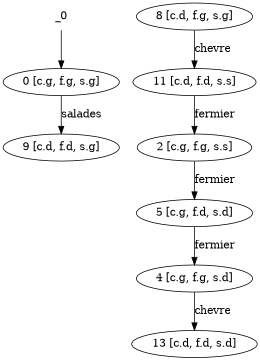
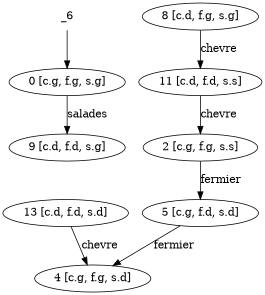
node "_0": label "_0" -> "_6"
edge "11 [c.d, f.d, s.s]" -> "2 [c.g, f.g, s.s]": label "fermier" -> "chevre"
edge "4 [c.g, f.g, s.d]" -> "13 [c.d, f.d, s.d]": reversed
